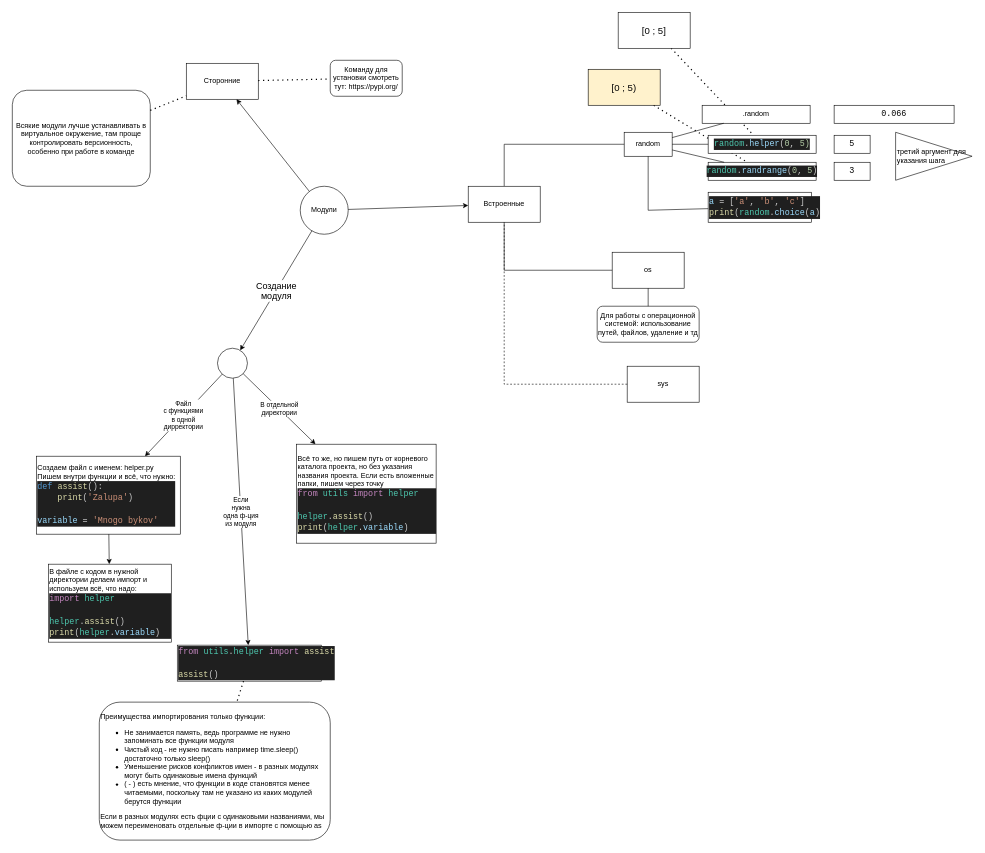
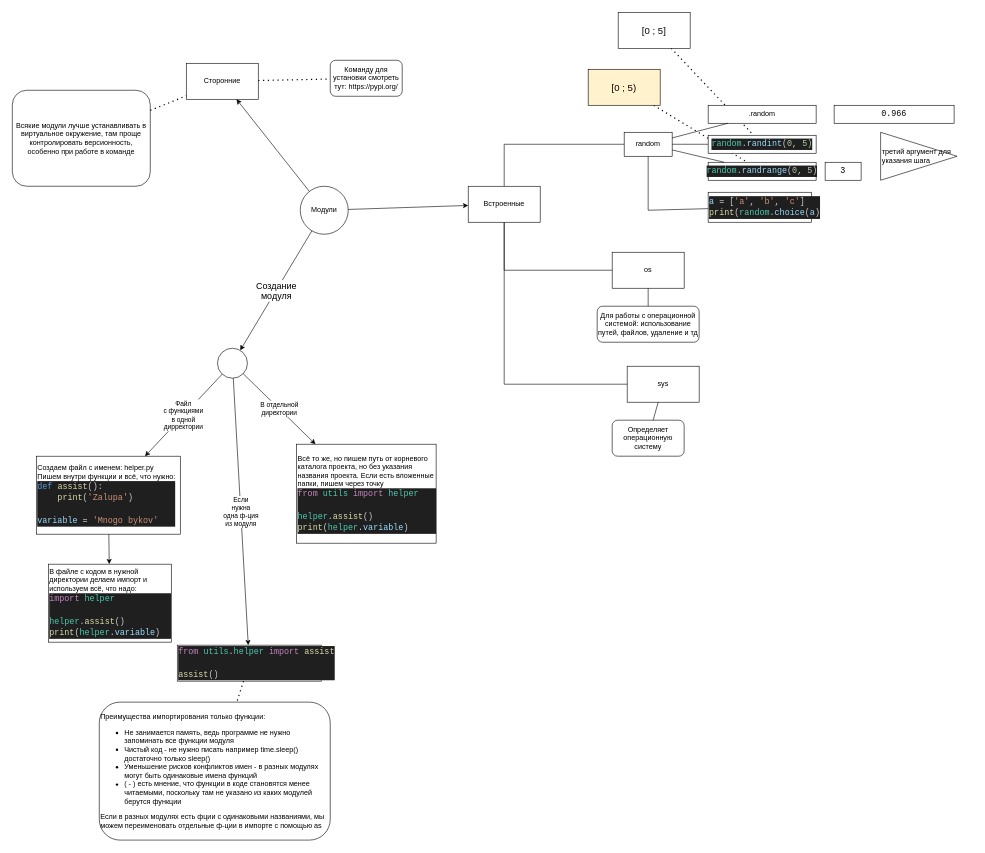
node ".random": moved (756, 114) -> (762, 114)
node "0.066": label "0.066" -> "0.966"
node "random.helper(0, 5)": label "random.helper(0, 5)" -> "random.randint(0, 5)"
node "5": removed
node "третий аргумент для указания шага": moved (934, 156) -> (919, 156)
node "3": moved (852, 171) -> (843, 171)
edge "Встроенные" -- "sys": style dashed -> solid
edge "sys" -- "Определяет операционную систему": added
node "Определяет операционную систему": added
